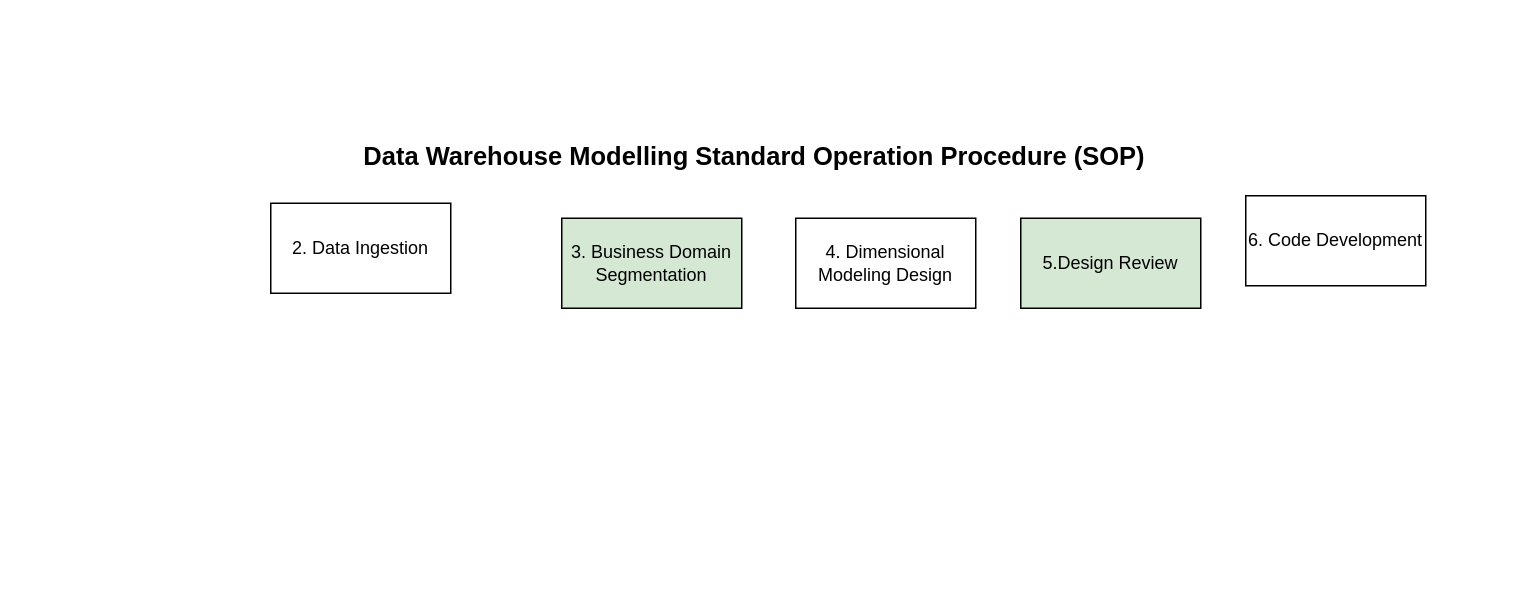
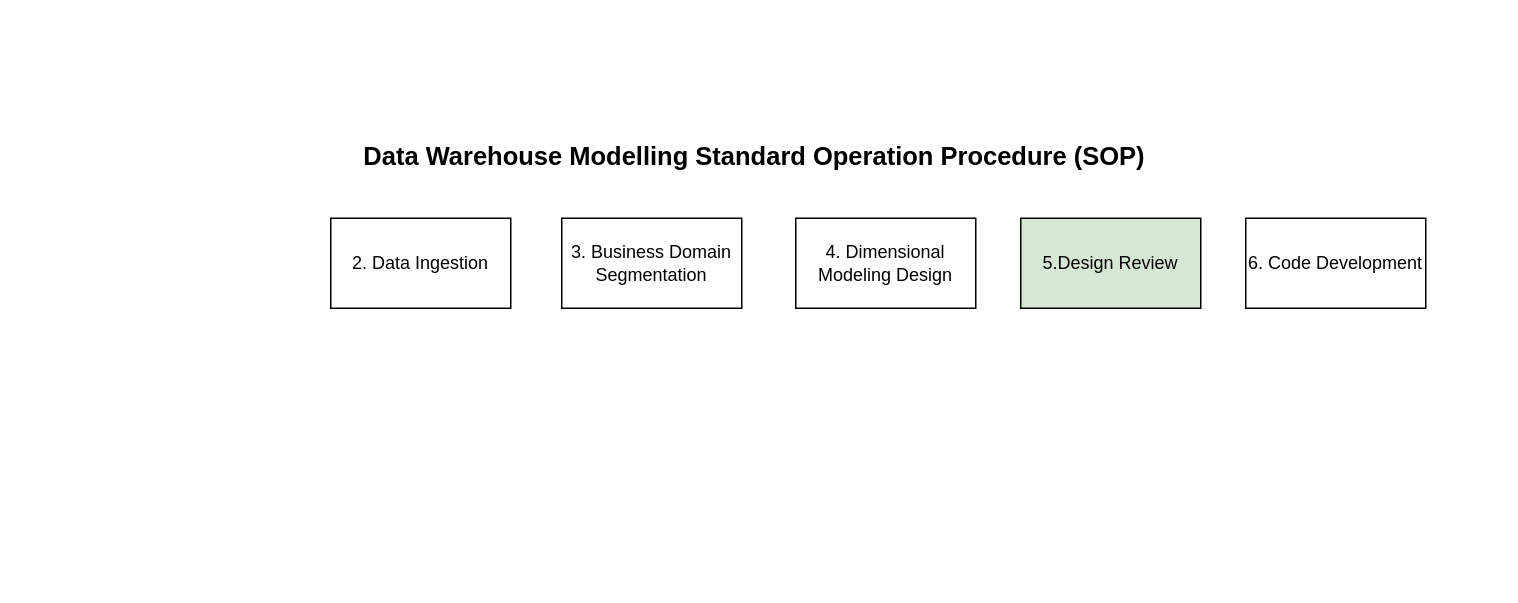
node "6. Code Development": moved (1336, 241) -> (1336, 263)
node "2. Data Ingestion": moved (361, 248) -> (421, 263)
node "3. Business Domain Segmentation": fillcolor #d5e8d4 -> #ffffff
